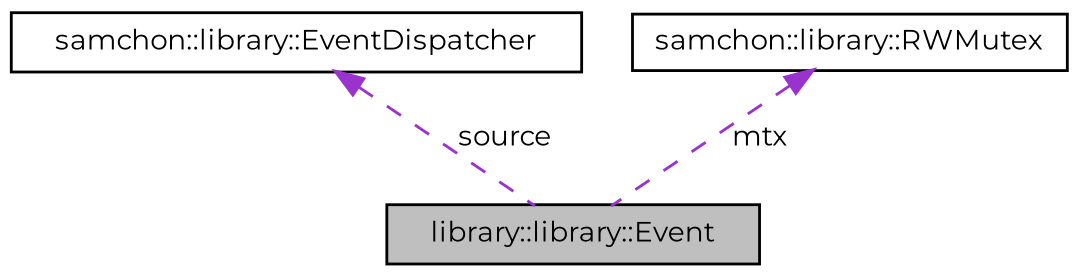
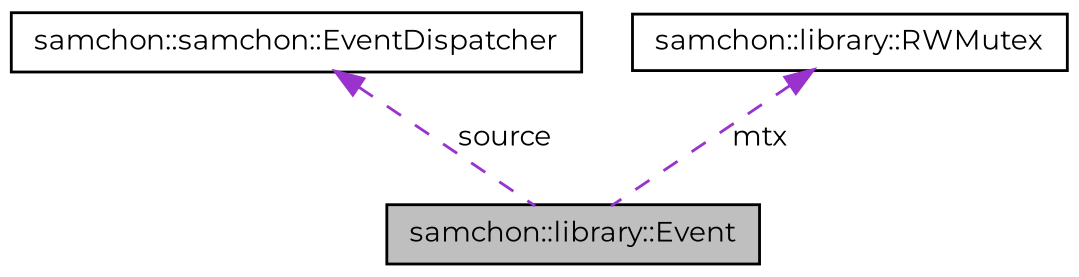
node "samchon::library::EventDispatcher": label "samchon::library::EventDispatcher" -> "samchon::samchon::EventDispatcher"
node "library::library::Event": label "library::library::Event" -> "samchon::library::Event"
